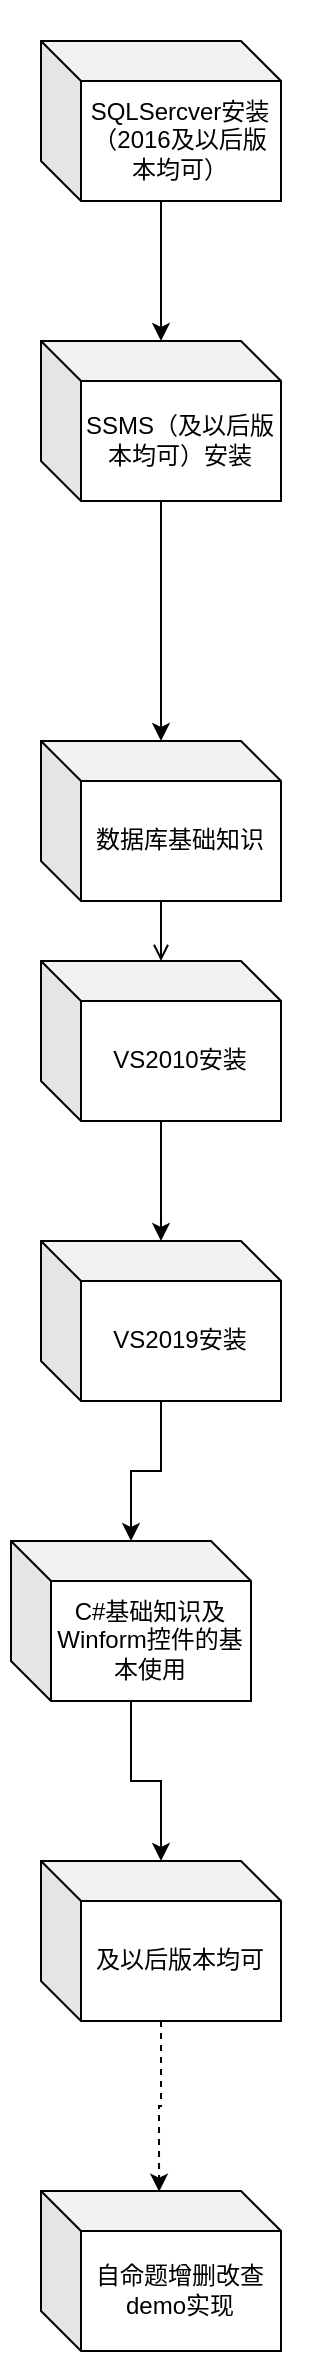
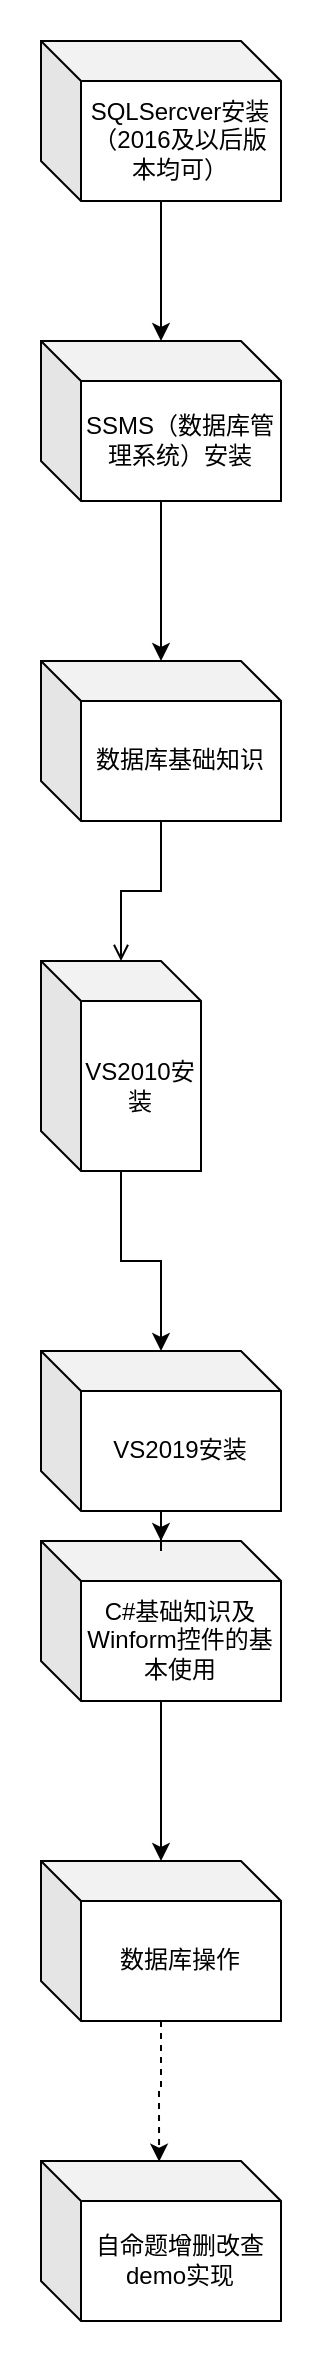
node "SSMS（及以后版本均可）安装": label "SSMS（及以后版本均可）安装" -> "SSMS（数据库管理系统）安装"
node "数据库基础知识": moved (161, 821) -> (161, 741)
node "VS2010安装": size 240x160 -> 160x210
node "VS2019安装": moved (161, 1321) -> (161, 1431)
node "C#基础知识及Winform控件的基本使用": moved (131, 1621) -> (161, 1621)
node "及以后版本均可": label "及以后版本均可" -> "数据库操作"
node "自命题增删改查demo实现": moved (161, 2271) -> (161, 2241)
